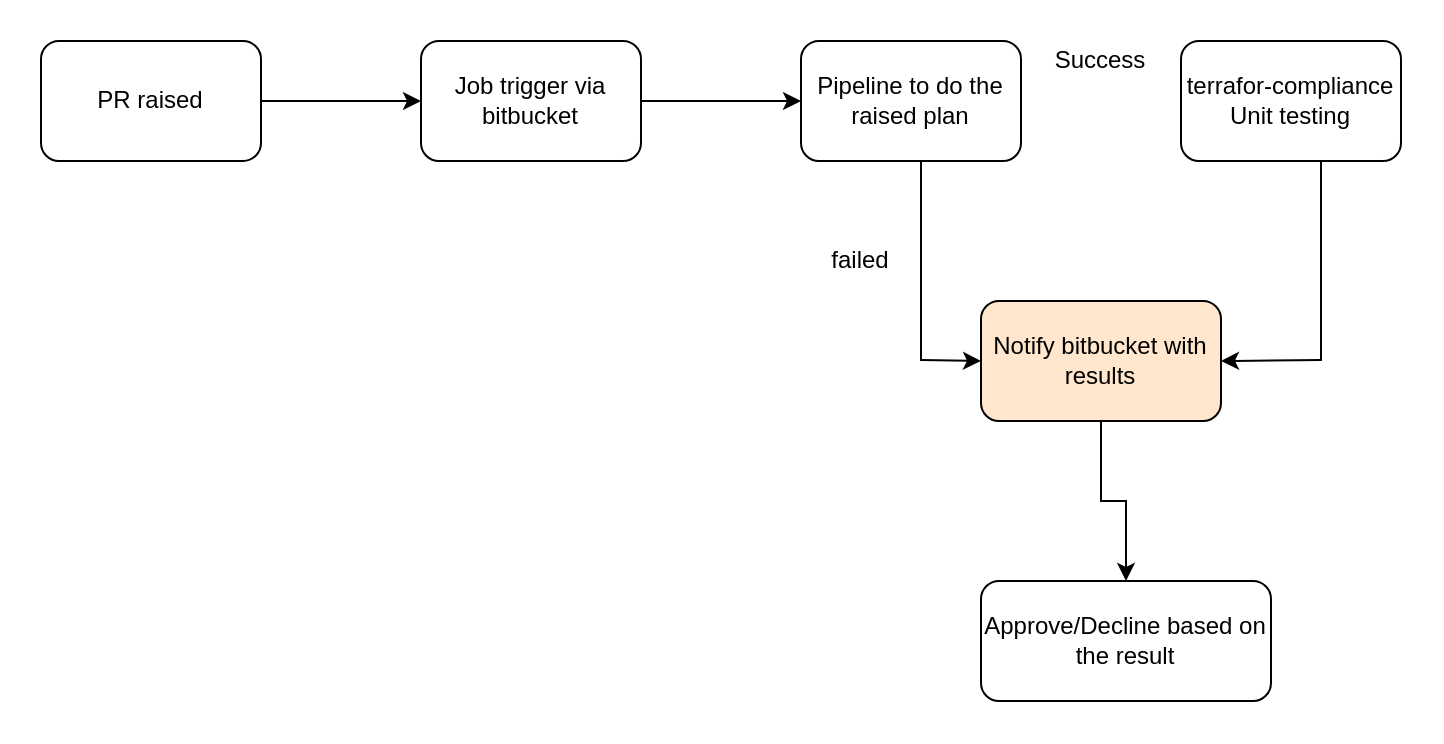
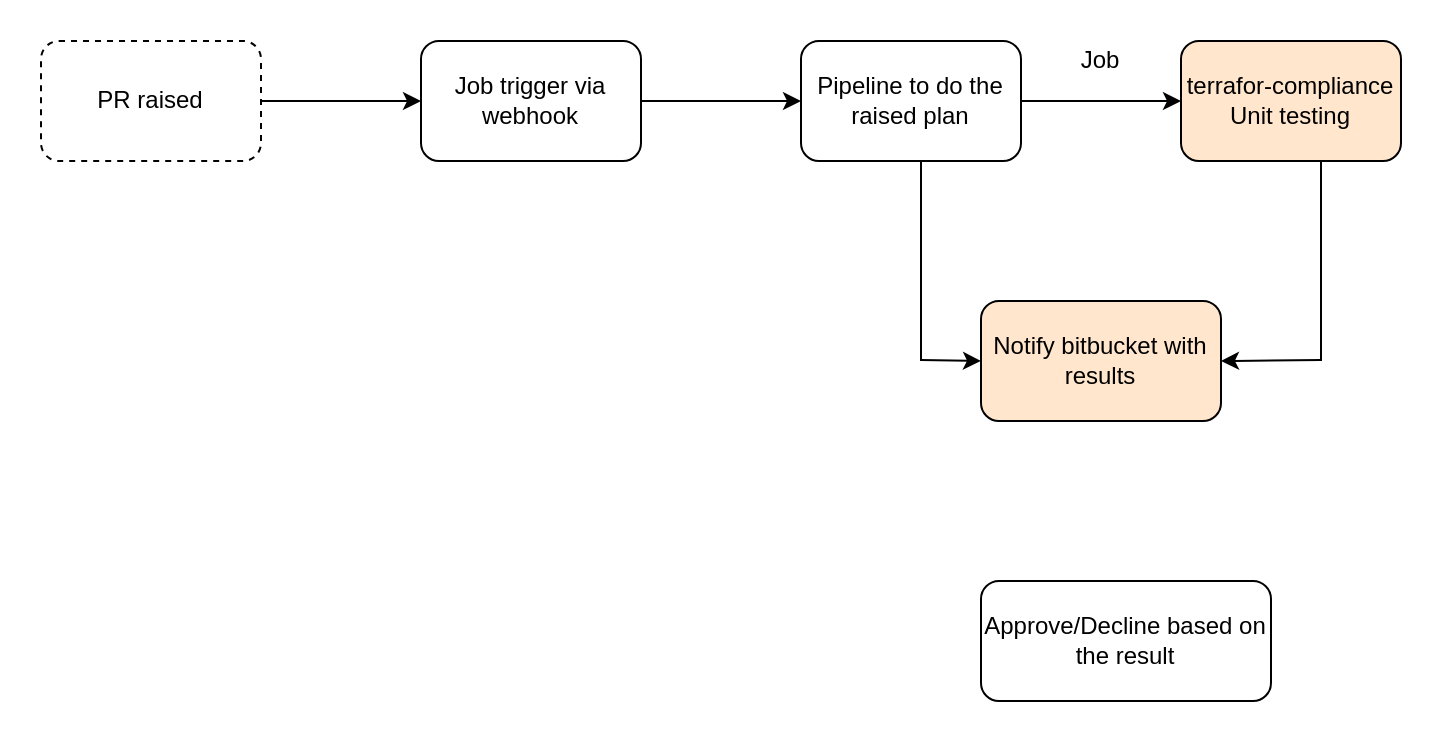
node "Success": label "Success" -> "Job"
node "PR raised": style solid -> dashed
node "Job trigger via bitbucket": label "Job trigger via bitbucket" -> "Job trigger via webhook"
edge "Pipeline to do the raised plan" -> "terrafor-compliance Unit testing": added
node "terrafor-compliance Unit testing": fillcolor #ffffff -> #ffe6cc
node "failed": removed
edge "Notify bitbucket with results" -> "Approve/Decline based on the result": removed
